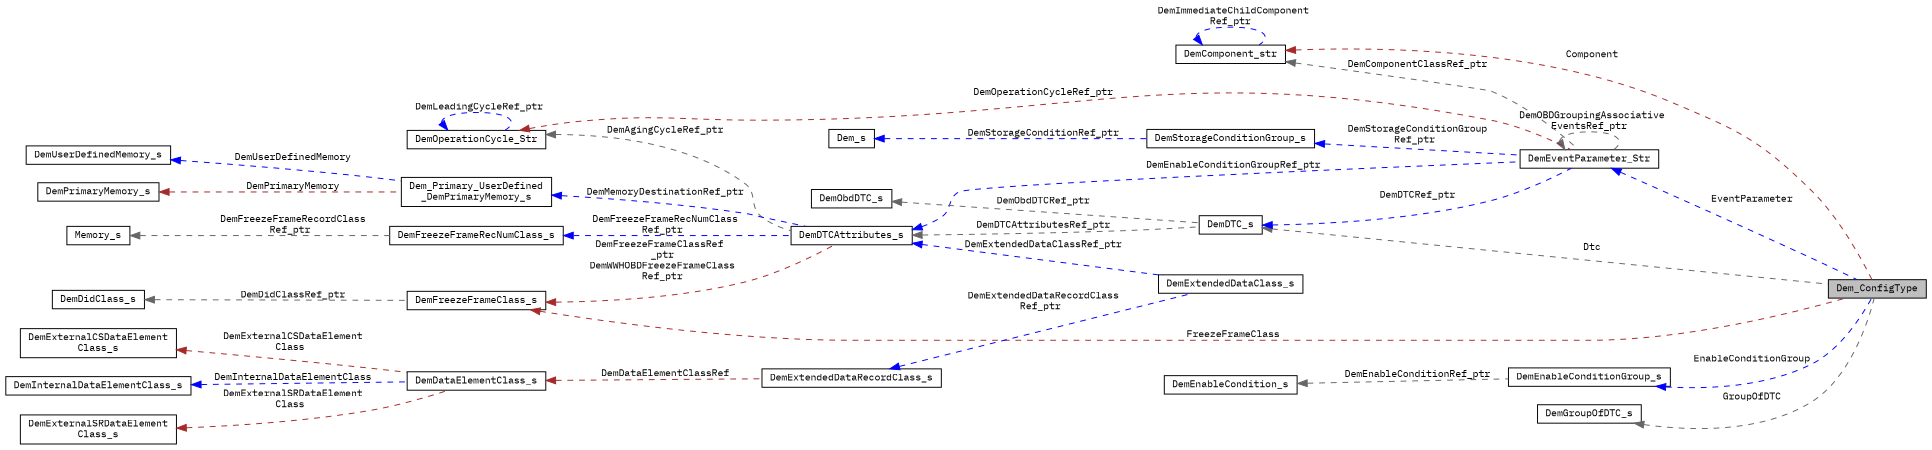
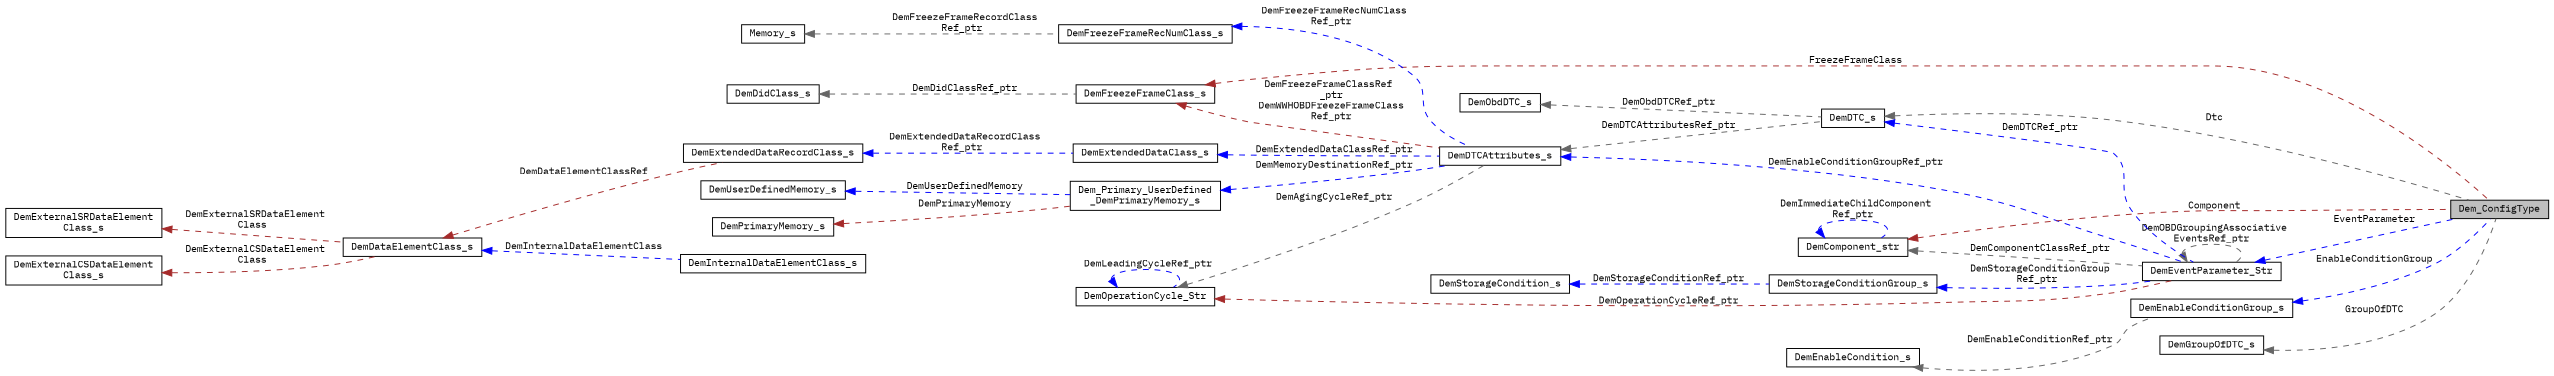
node "Dem_s": label "Dem_s" -> "DemStorageCondition_s"
edge "DemExtendedDataClass_s" -> "DemDTCAttributes_s": reversed
edge "DemDataElementClass_s" -> "DemInternalDataElementClass_s": reversed
